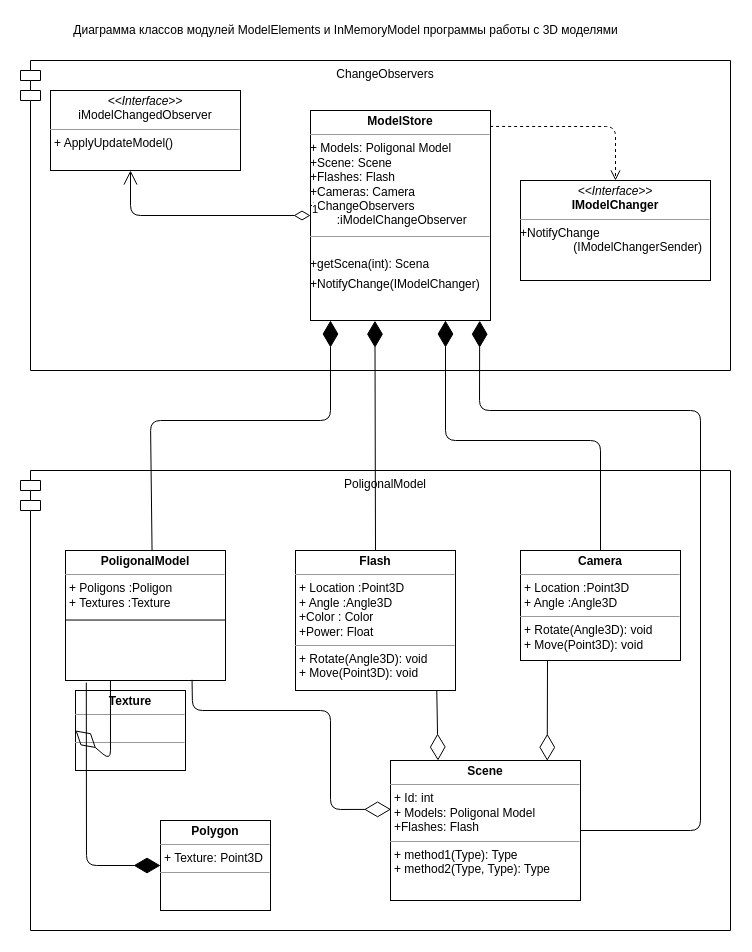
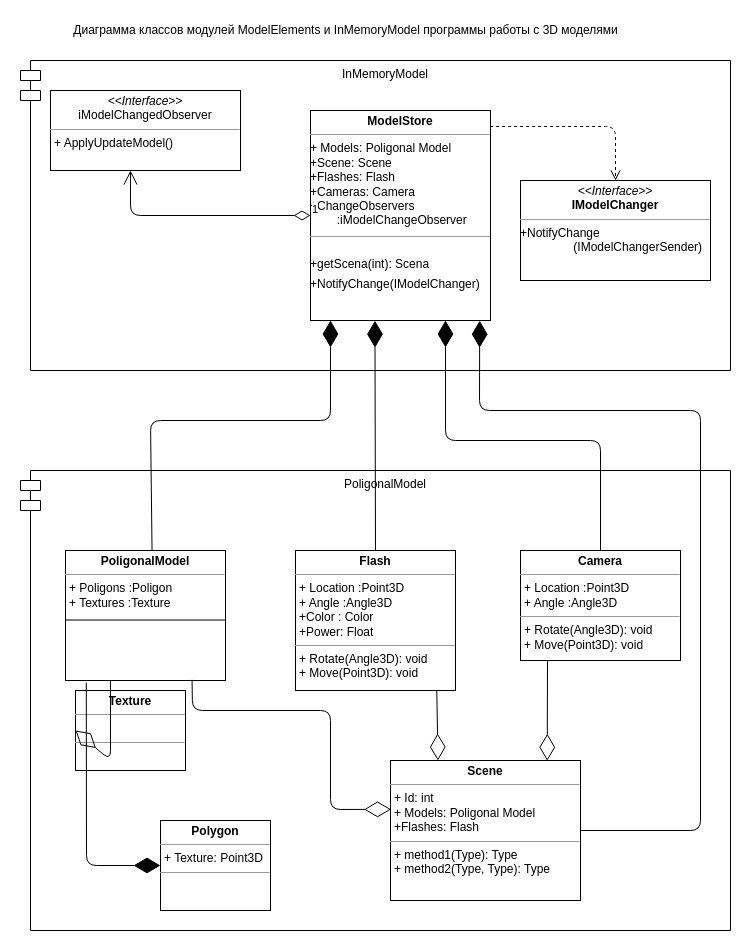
node "ChangeObservers": label "ChangeObservers" -> "InMemoryModel"
